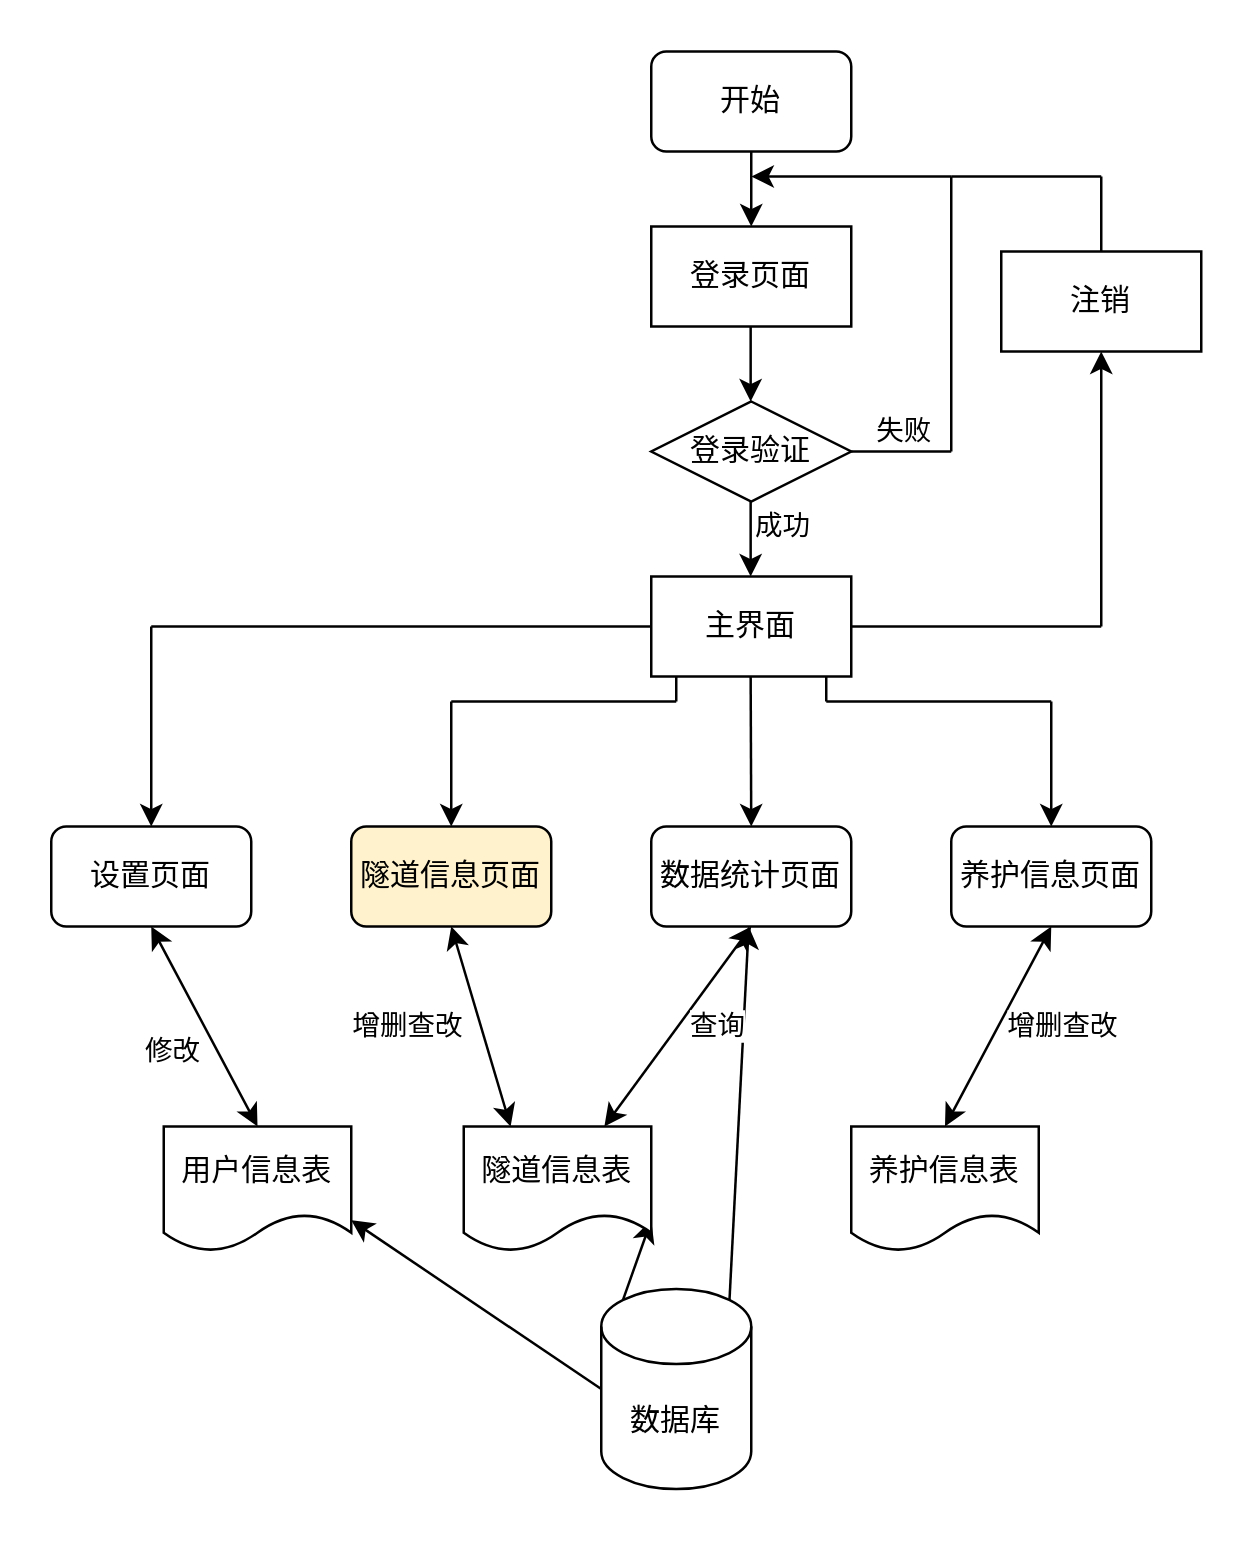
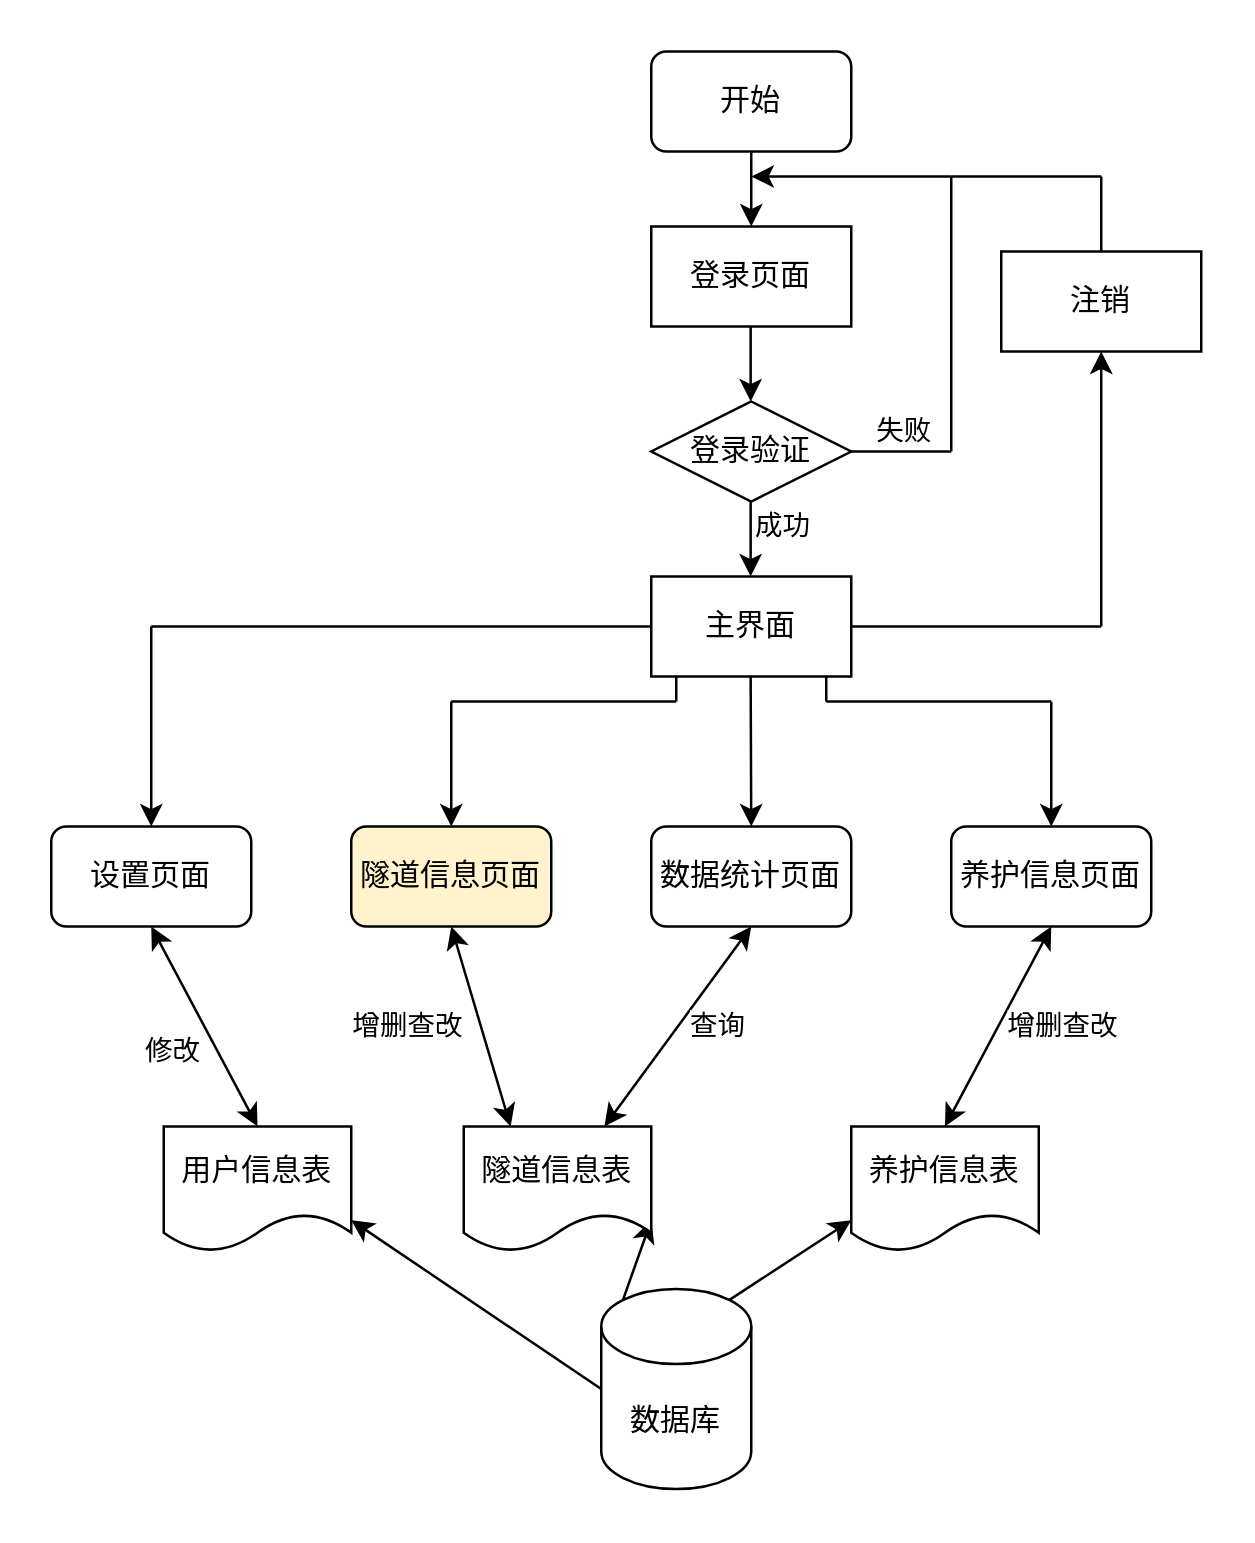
edge "数据库" -> "数据统计页面": now "数据库" -> "养护信息表"
